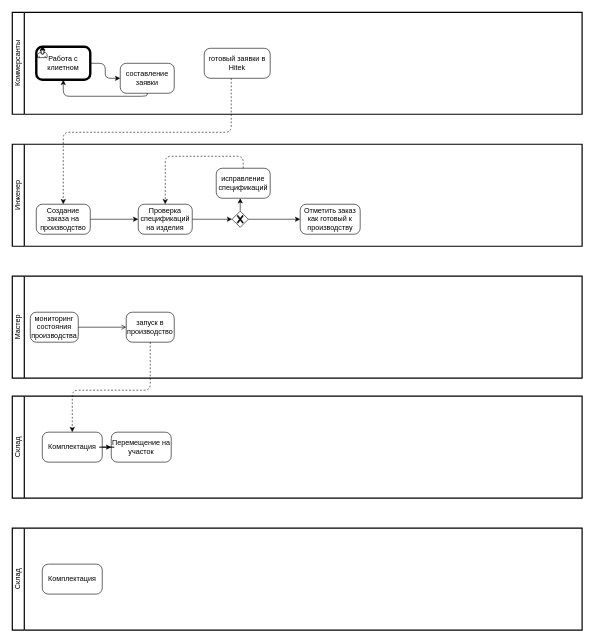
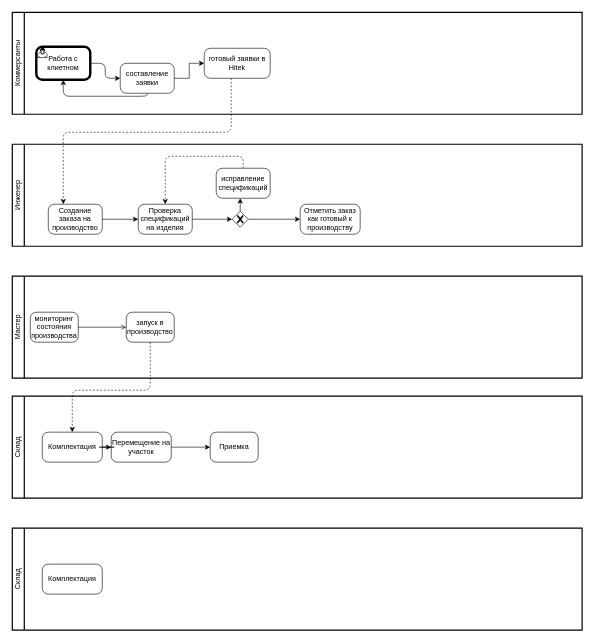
edge "составление заявки" -> "готовый заявки в Hitek": added
node "Создание заказа на производство": moved (63, 219) -> (75, 219)
edge "Перемещение на участок" -> "Приемка": added
node "Приемка": added
